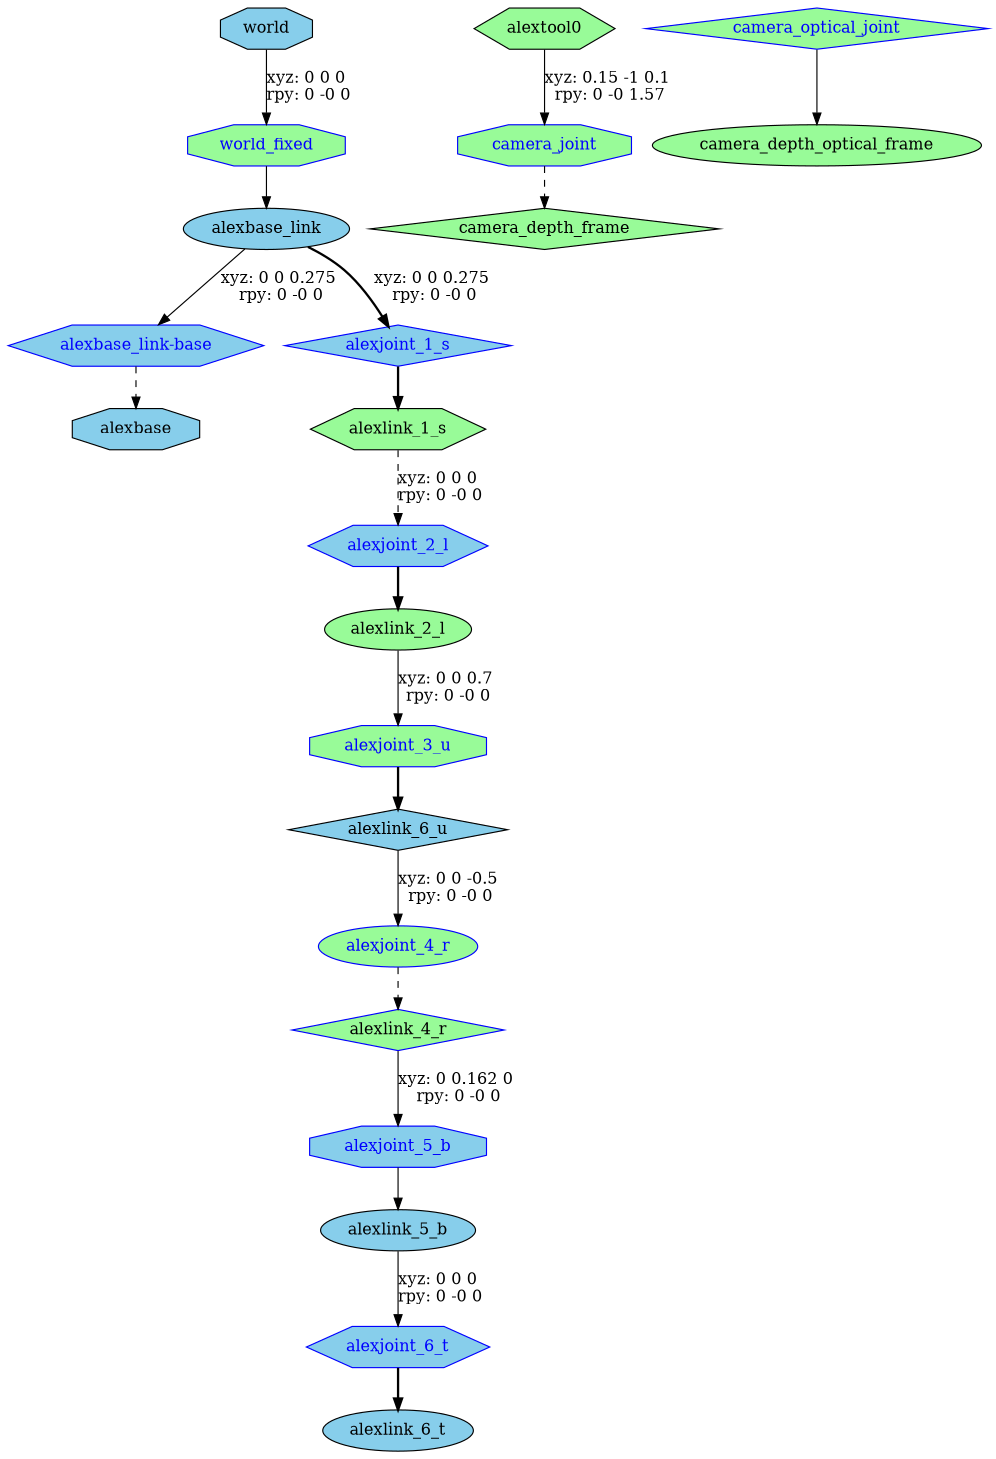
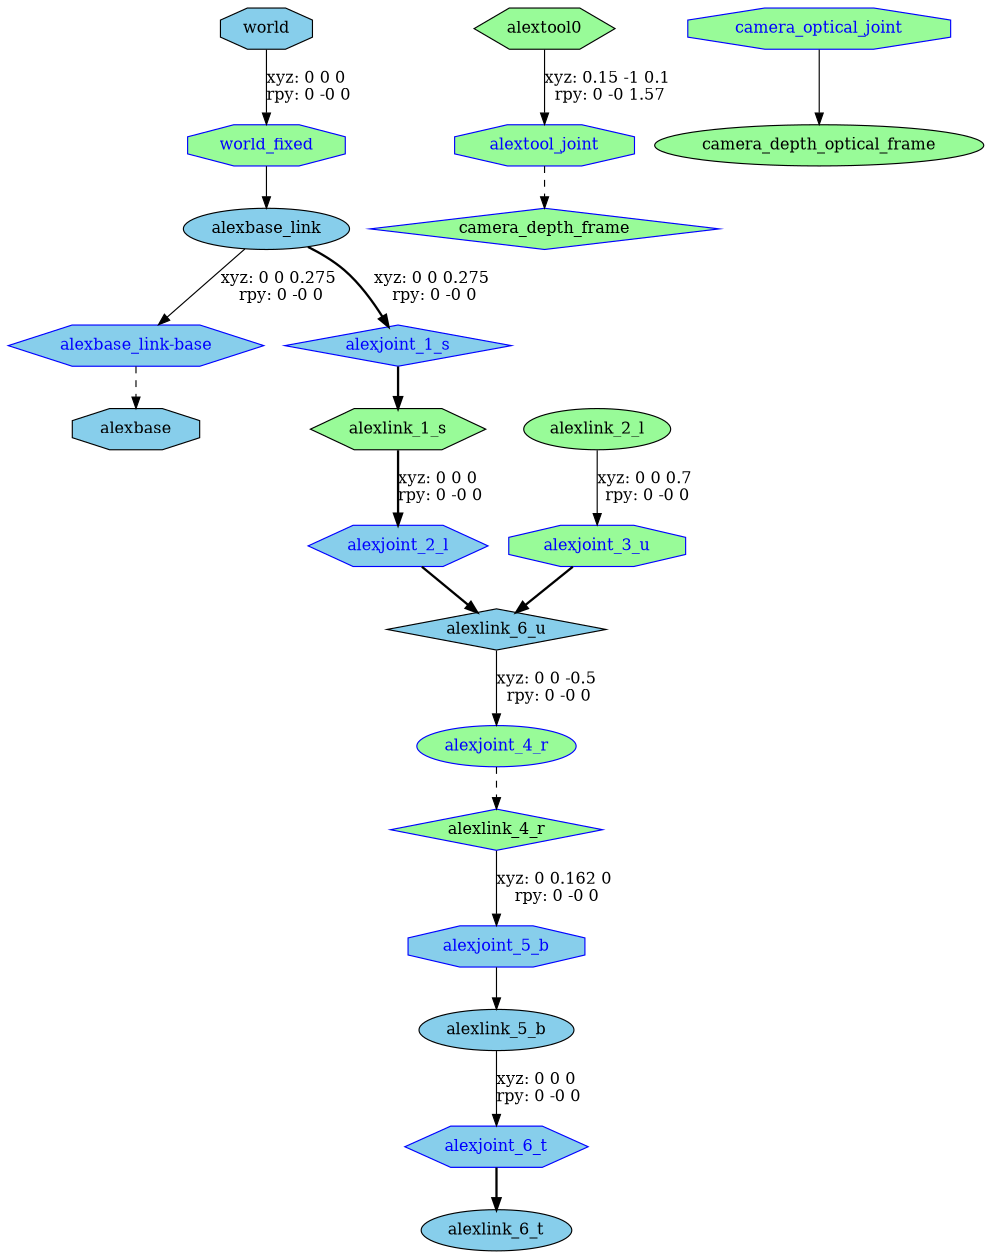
node "camera_optical_joint": shape diamond -> octagon
node "camera_joint": label "camera_joint" -> "alextool_joint"
node "camera_depth_frame": color black -> blue
edge "alexlink_1_s" -> "alexjoint_2_l": style dashed -> bold
edge "alexjoint_2_l" -> "alexlink_2_l": now "alexjoint_2_l" -> "alexlink_6_u"
